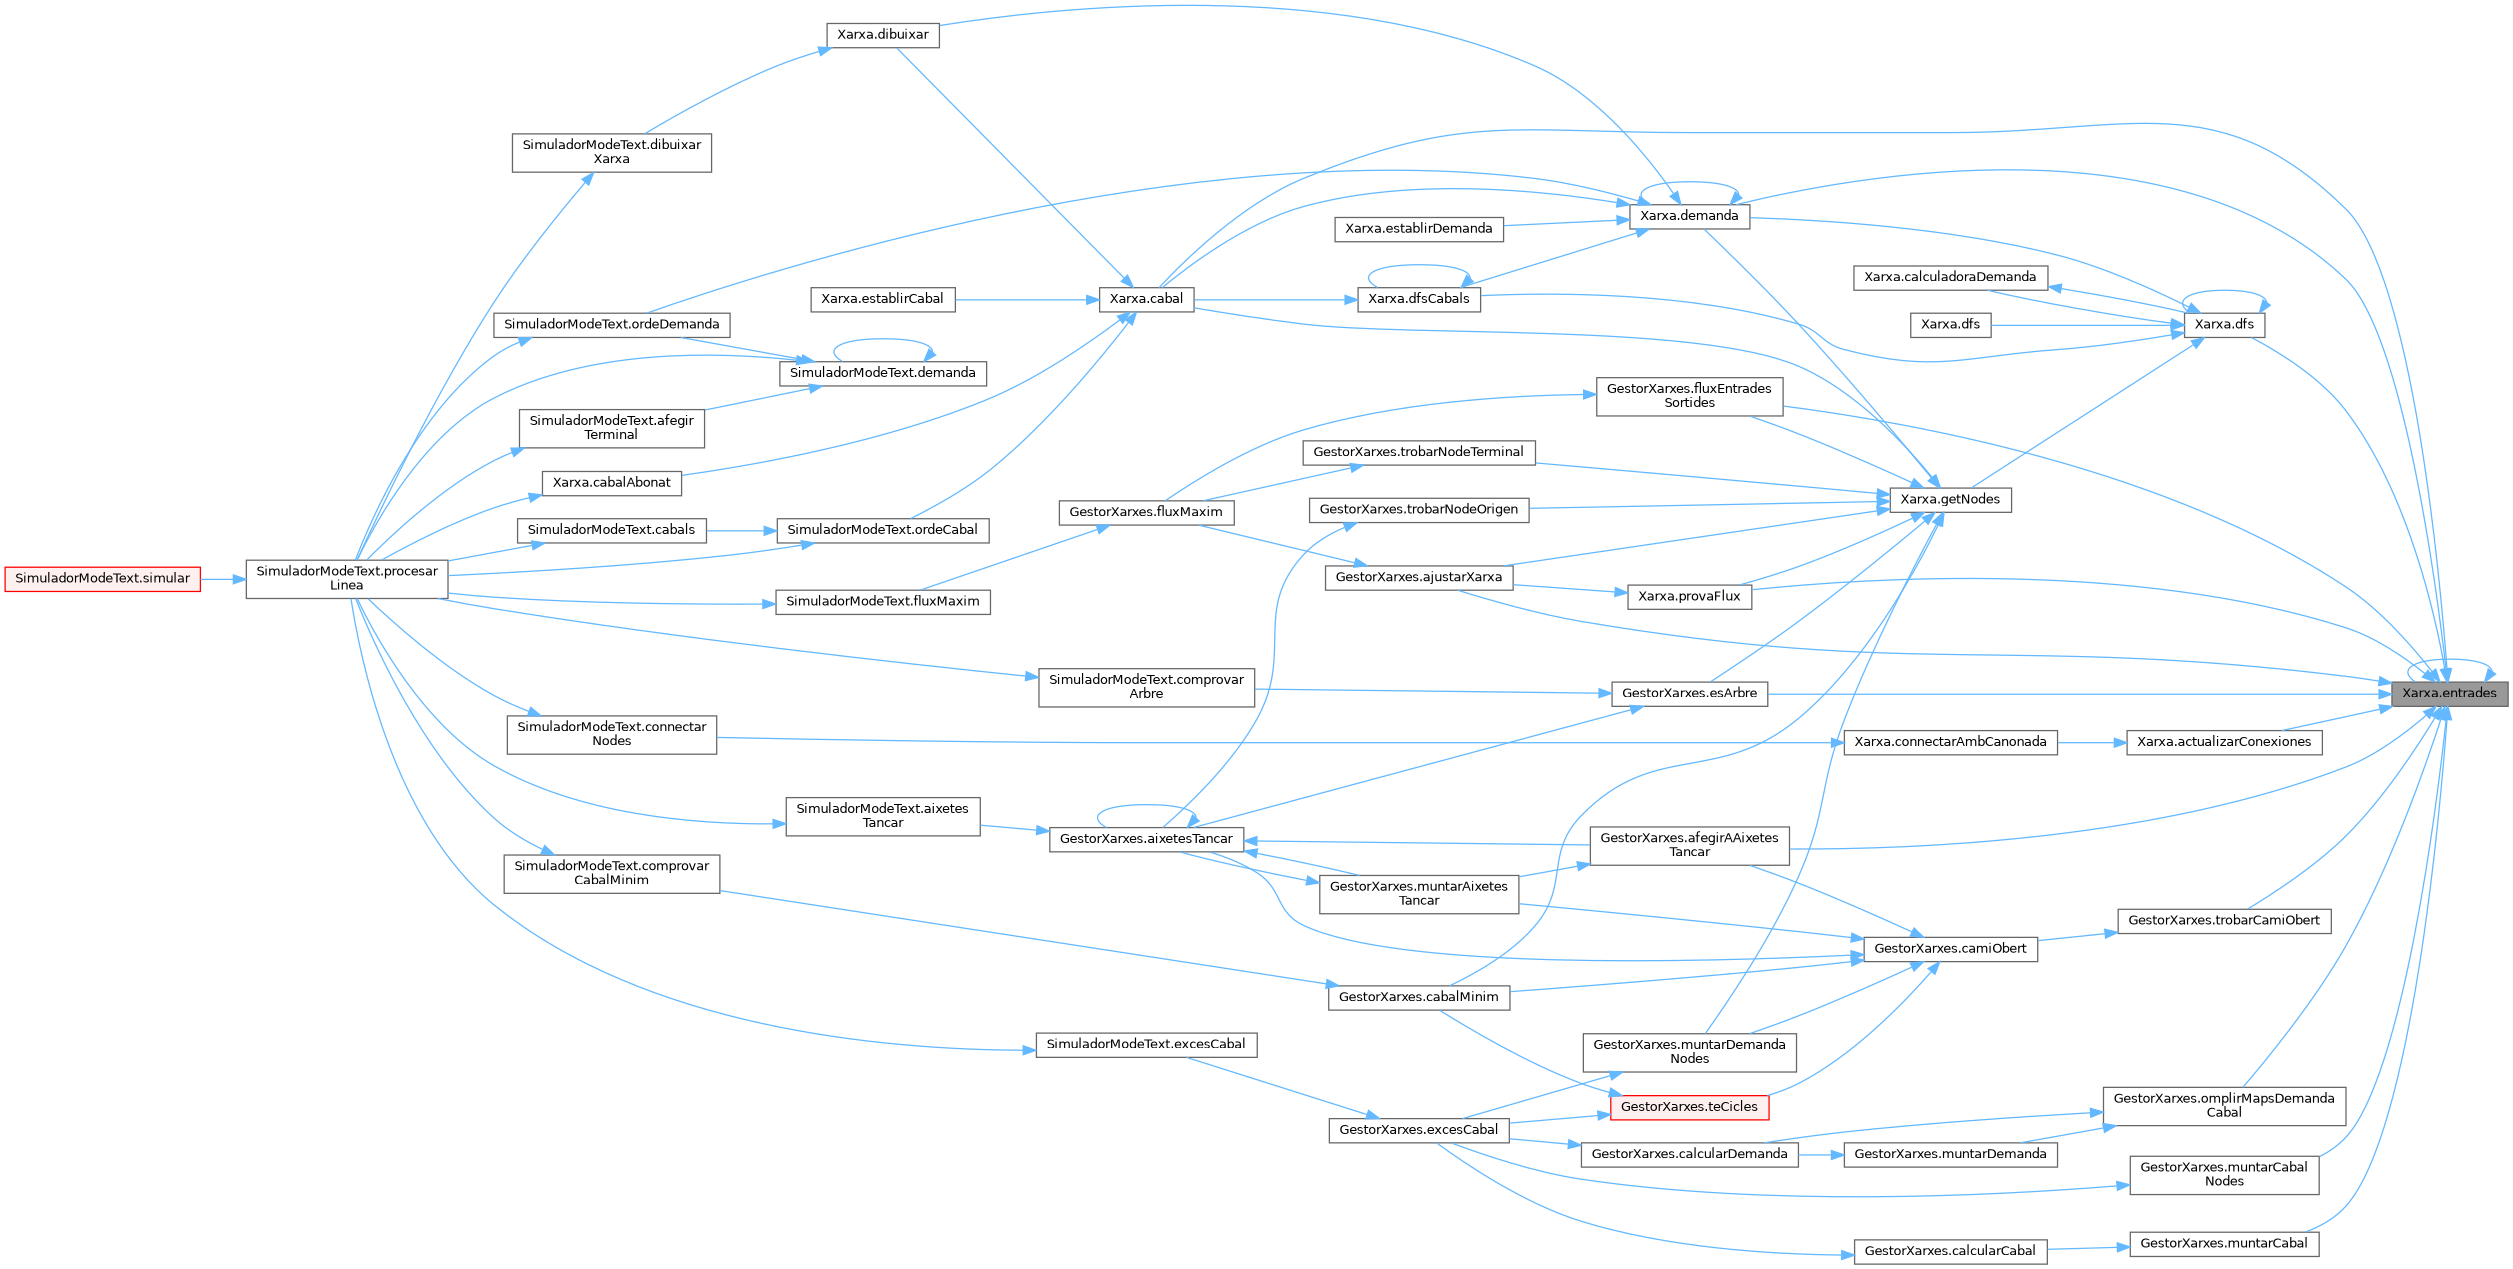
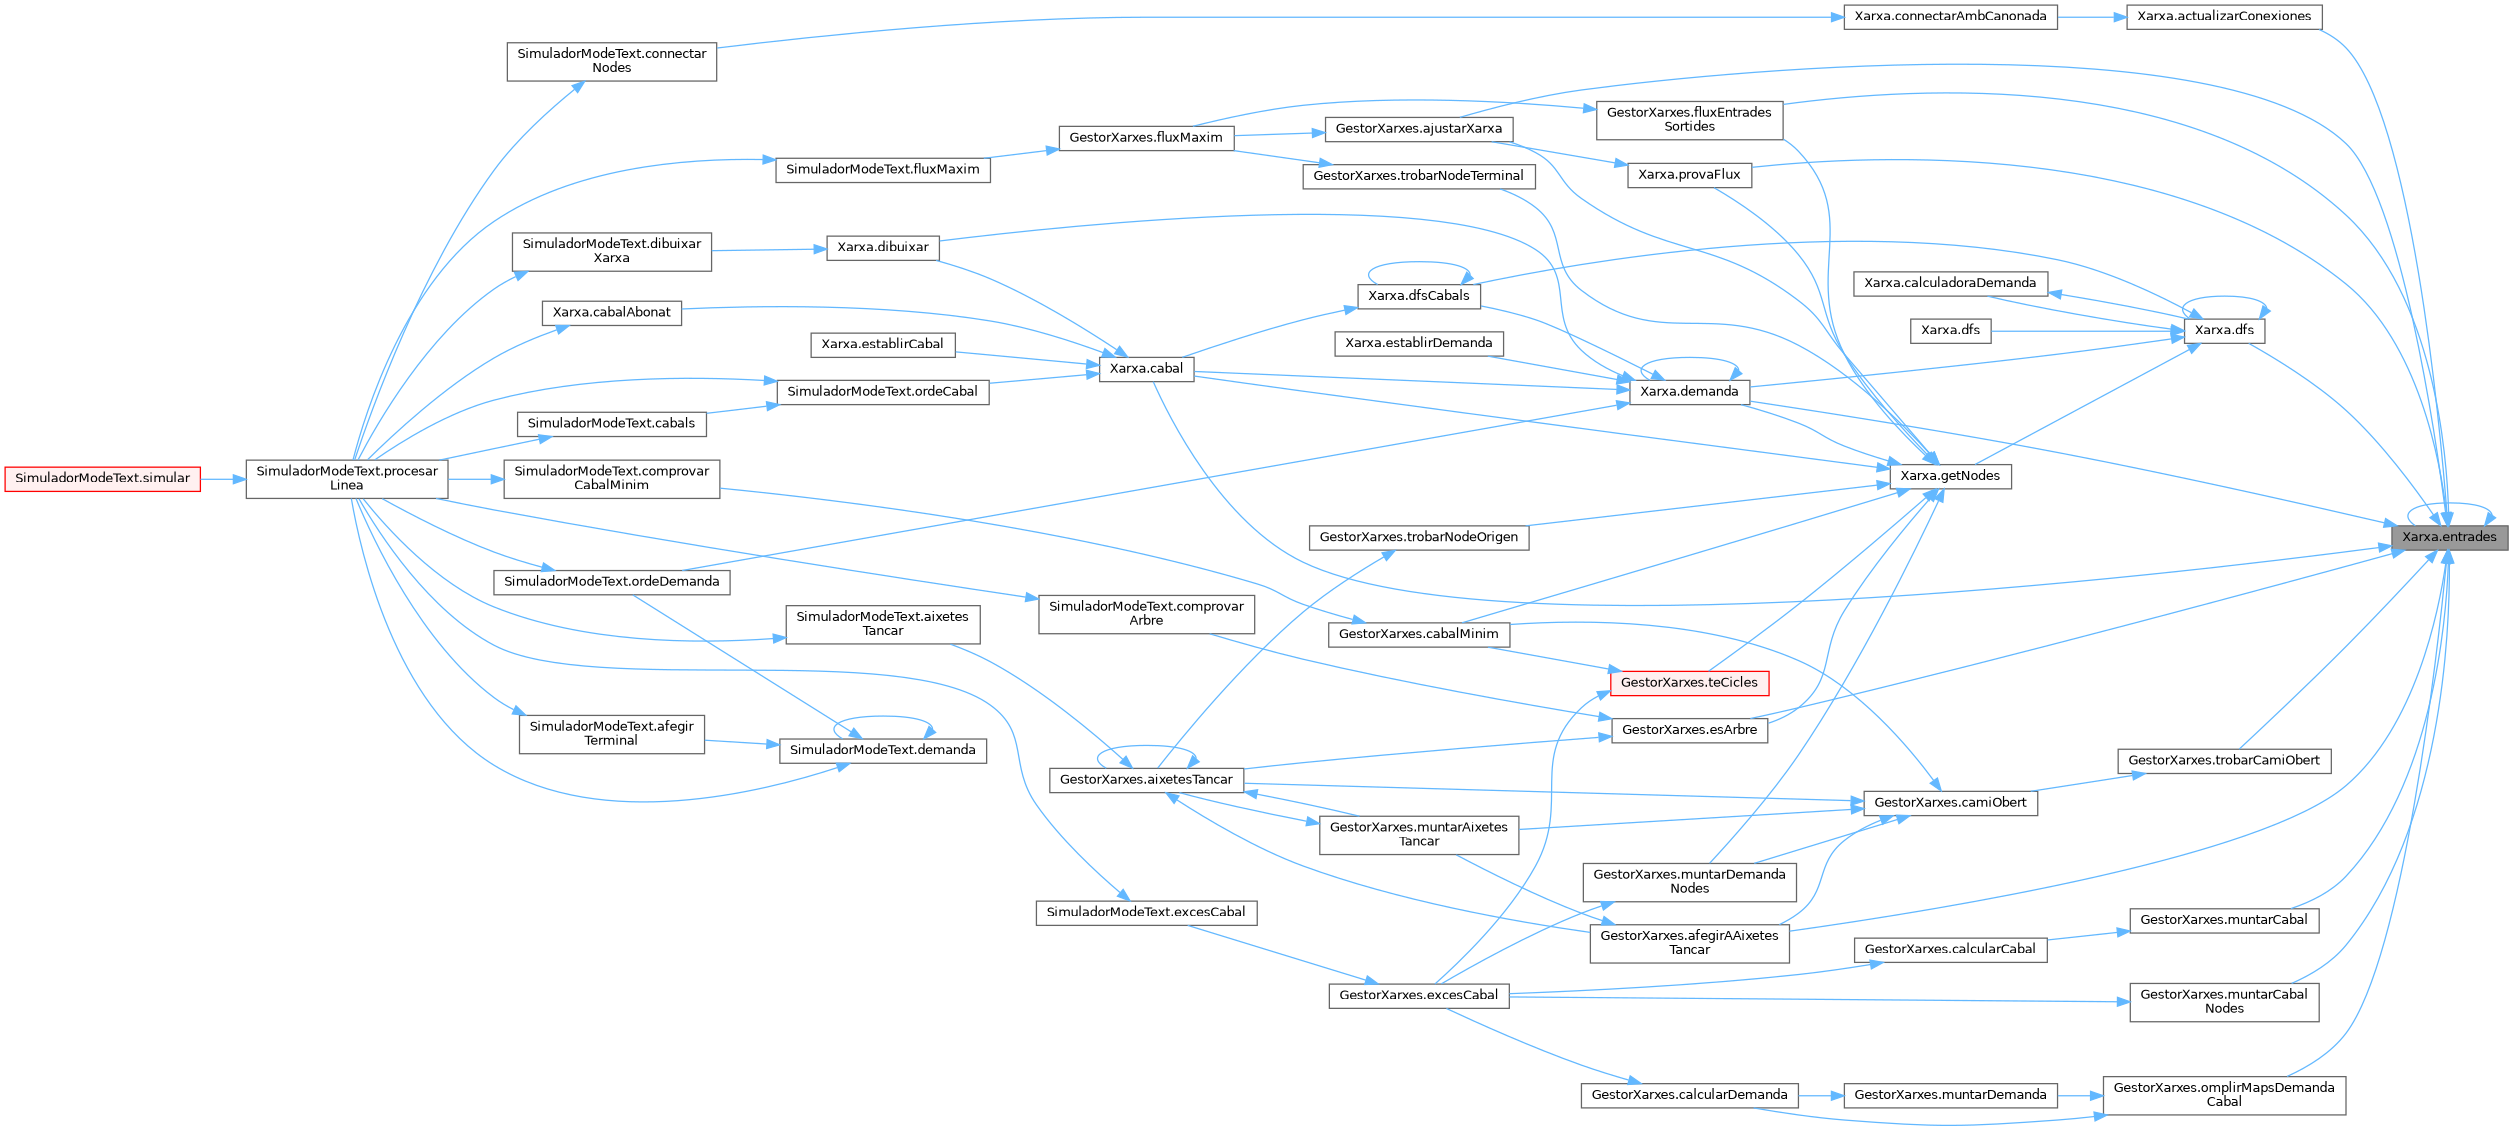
edge "GestorXarxes.teCicles" -> "GestorXarxes.camiObert": now "GestorXarxes.teCicles" -> "Xarxa.getNodes"
